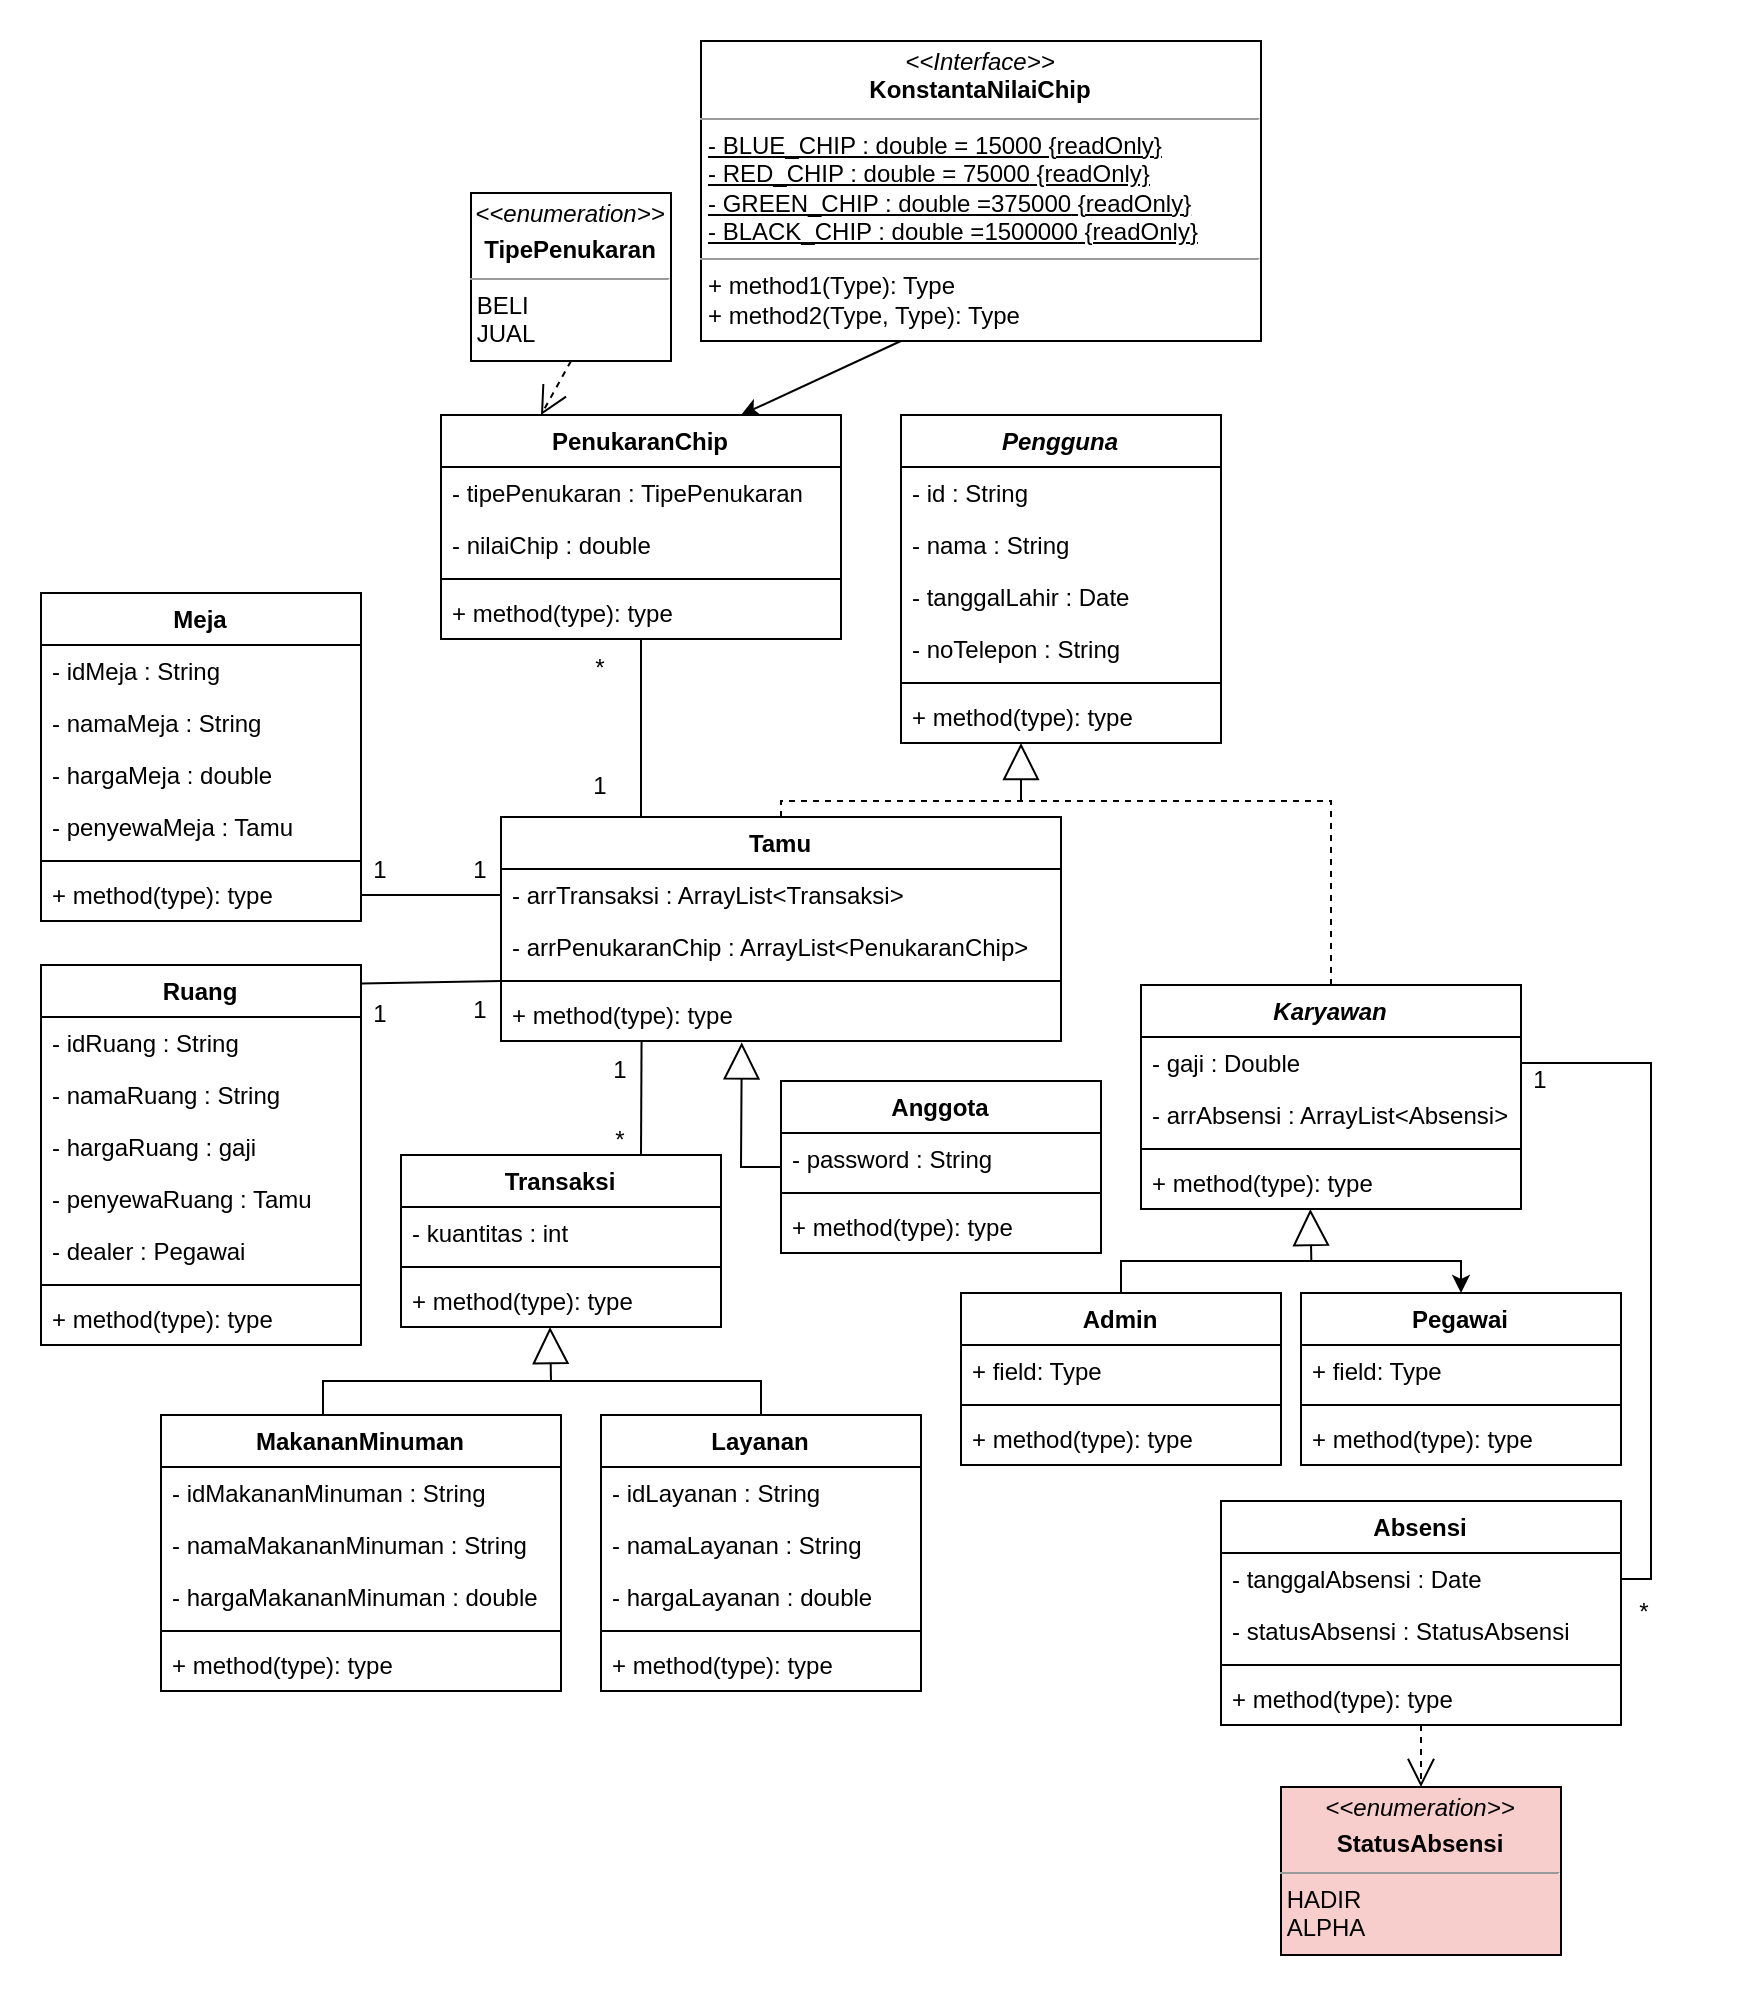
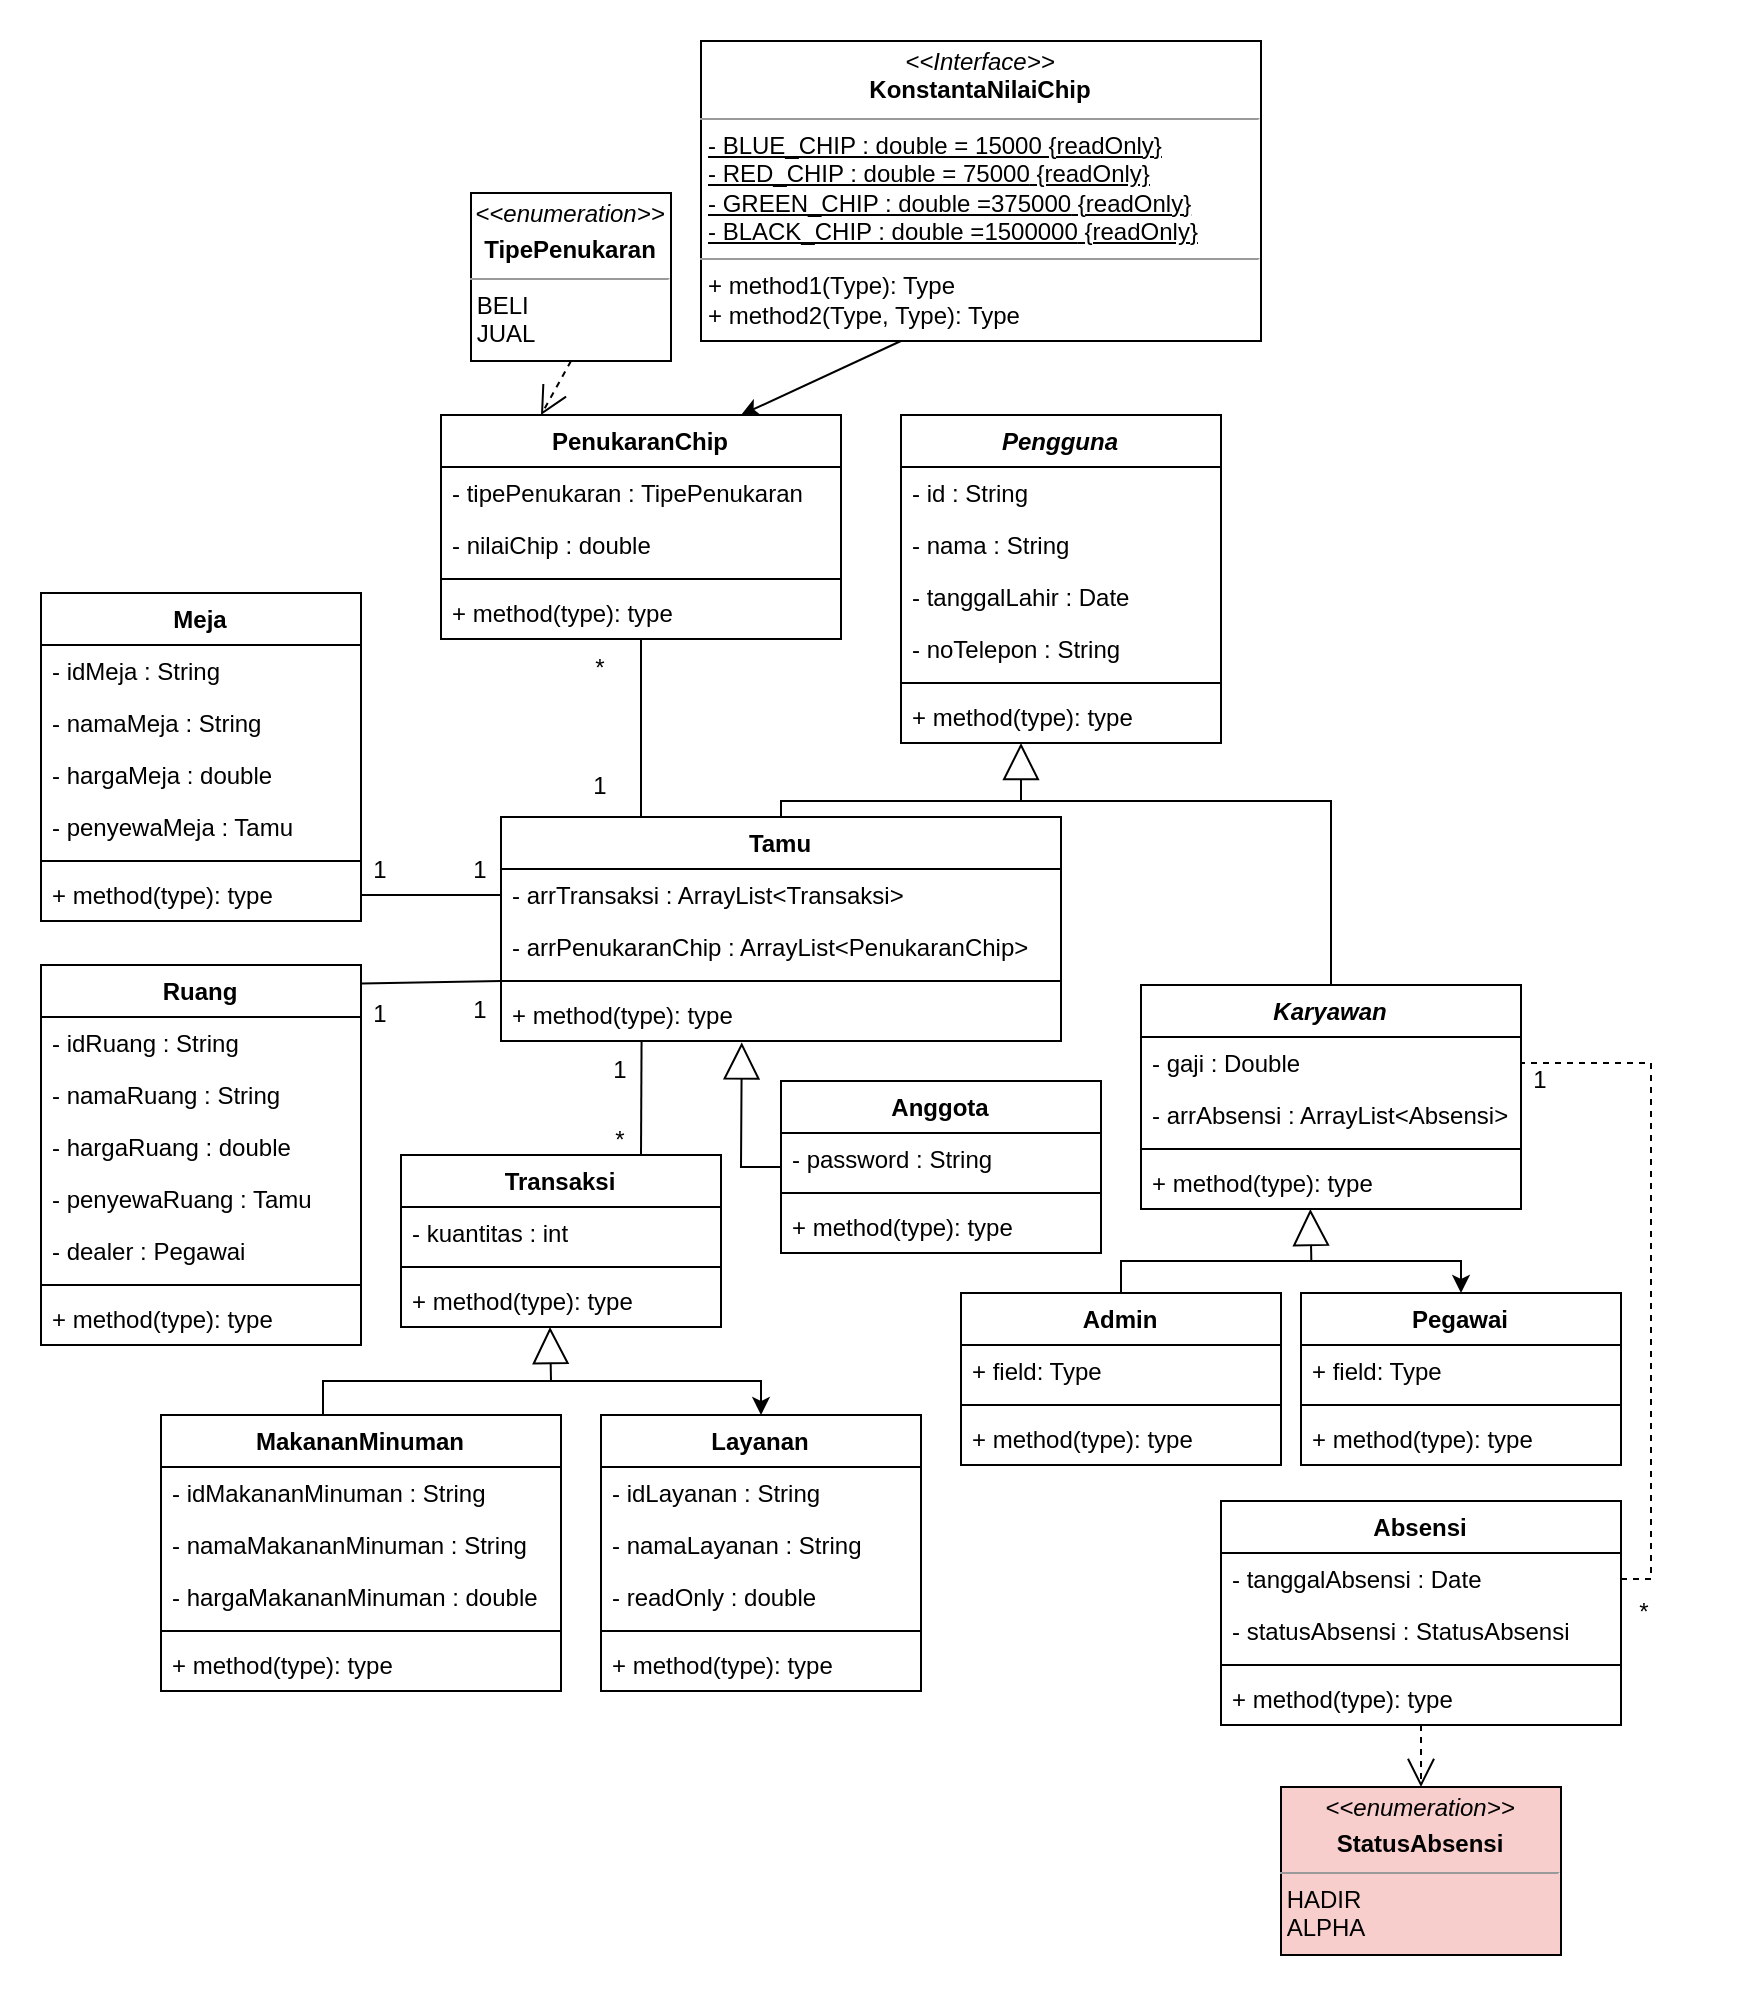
edge "Tamu" -- "Karyawan": style dashed -> solid
node "- hargaRuang : gaji": label "- hargaRuang : gaji" -> "- hargaRuang : double"
edge "- gaji : Double" -- "- tanggalAbsensi : Date": style solid -> dashed
edge "MakananMinuman" -- "Layanan": arrowhead none -> classic
node "- hargaLayanan : double": label "- hargaLayanan : double" -> "- readOnly : double"
